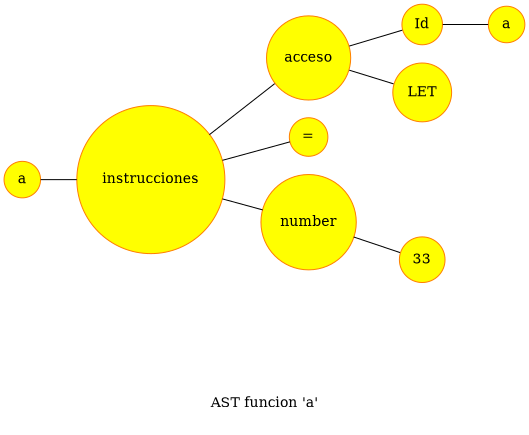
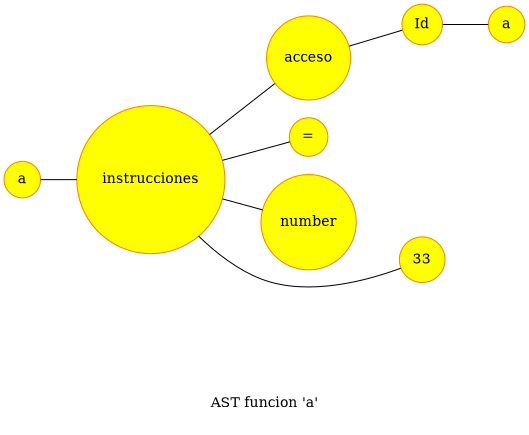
node "LET": removed
edge "number" -- "33": now "instrucciones" -- "33"
